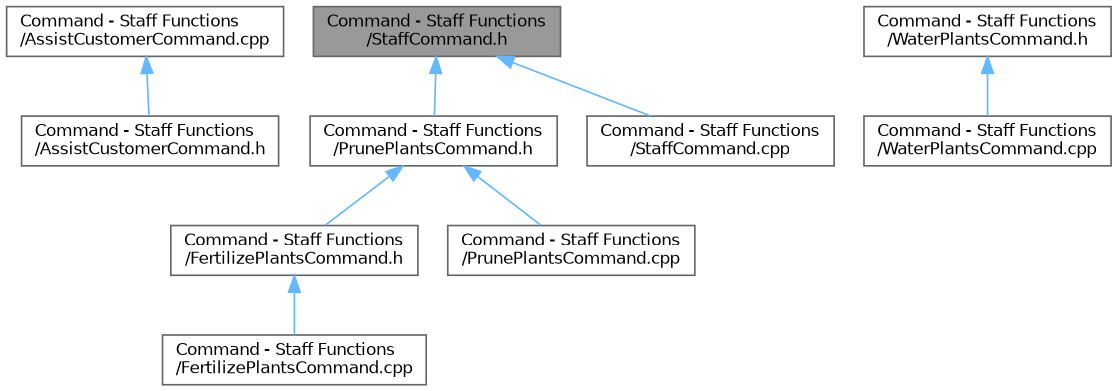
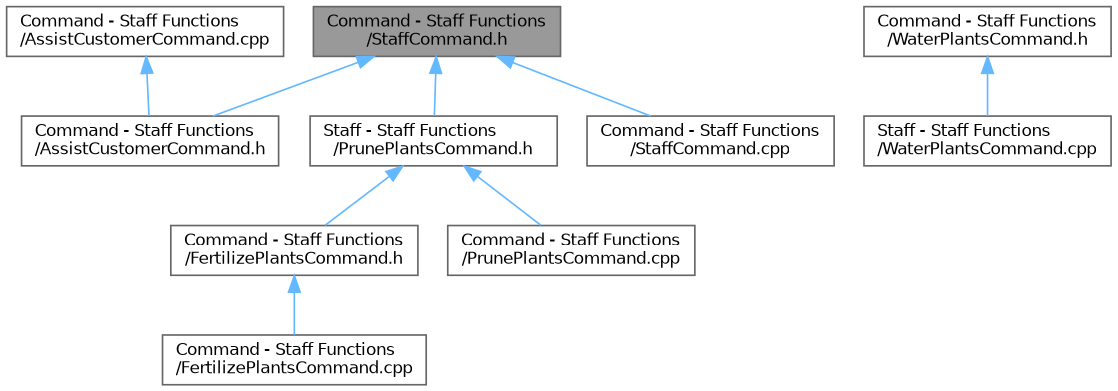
edge "Command - Staff Functions /AssistCustomerCommand.h" -> "Command - Staff Functions /StaffCommand.h": added
node "Command - Staff Functions /PrunePlantsCommand.h": label "Command - Staff Functions /PrunePlantsCommand.h" -> "Staff - Staff Functions /PrunePlantsCommand.h"
node "Command - Staff Functions /WaterPlantsCommand.cpp": label "Command - Staff Functions /WaterPlantsCommand.cpp" -> "Staff - Staff Functions /WaterPlantsCommand.cpp"
